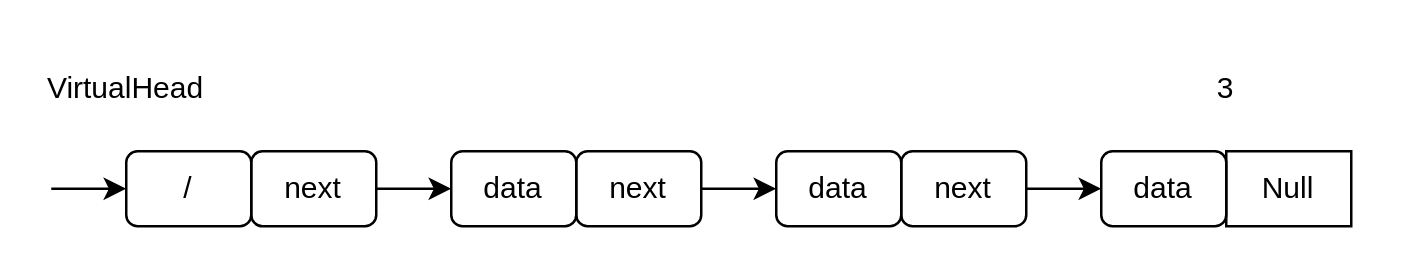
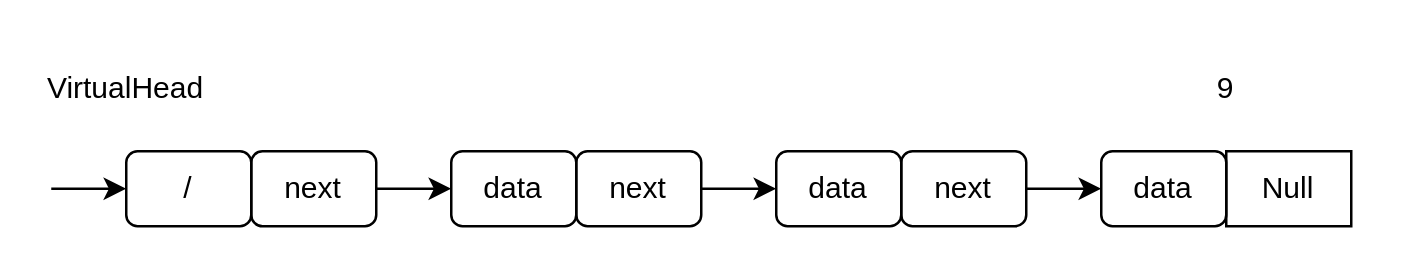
node "3": label "3" -> "9"
